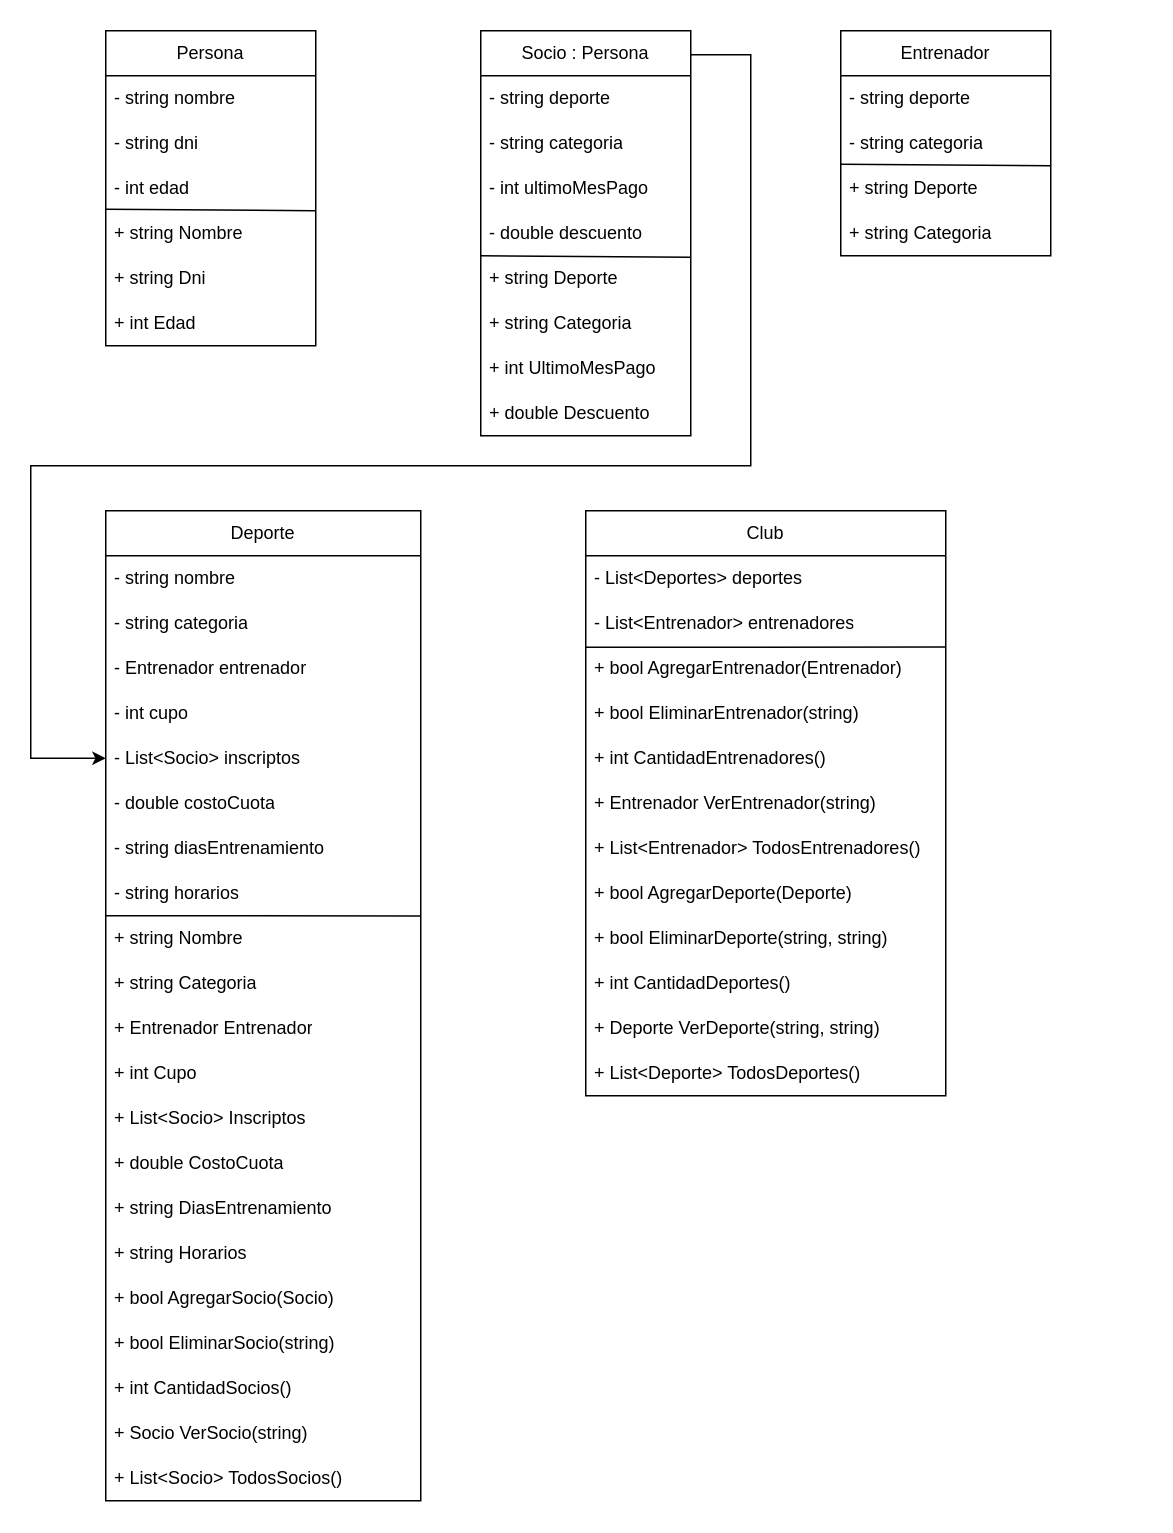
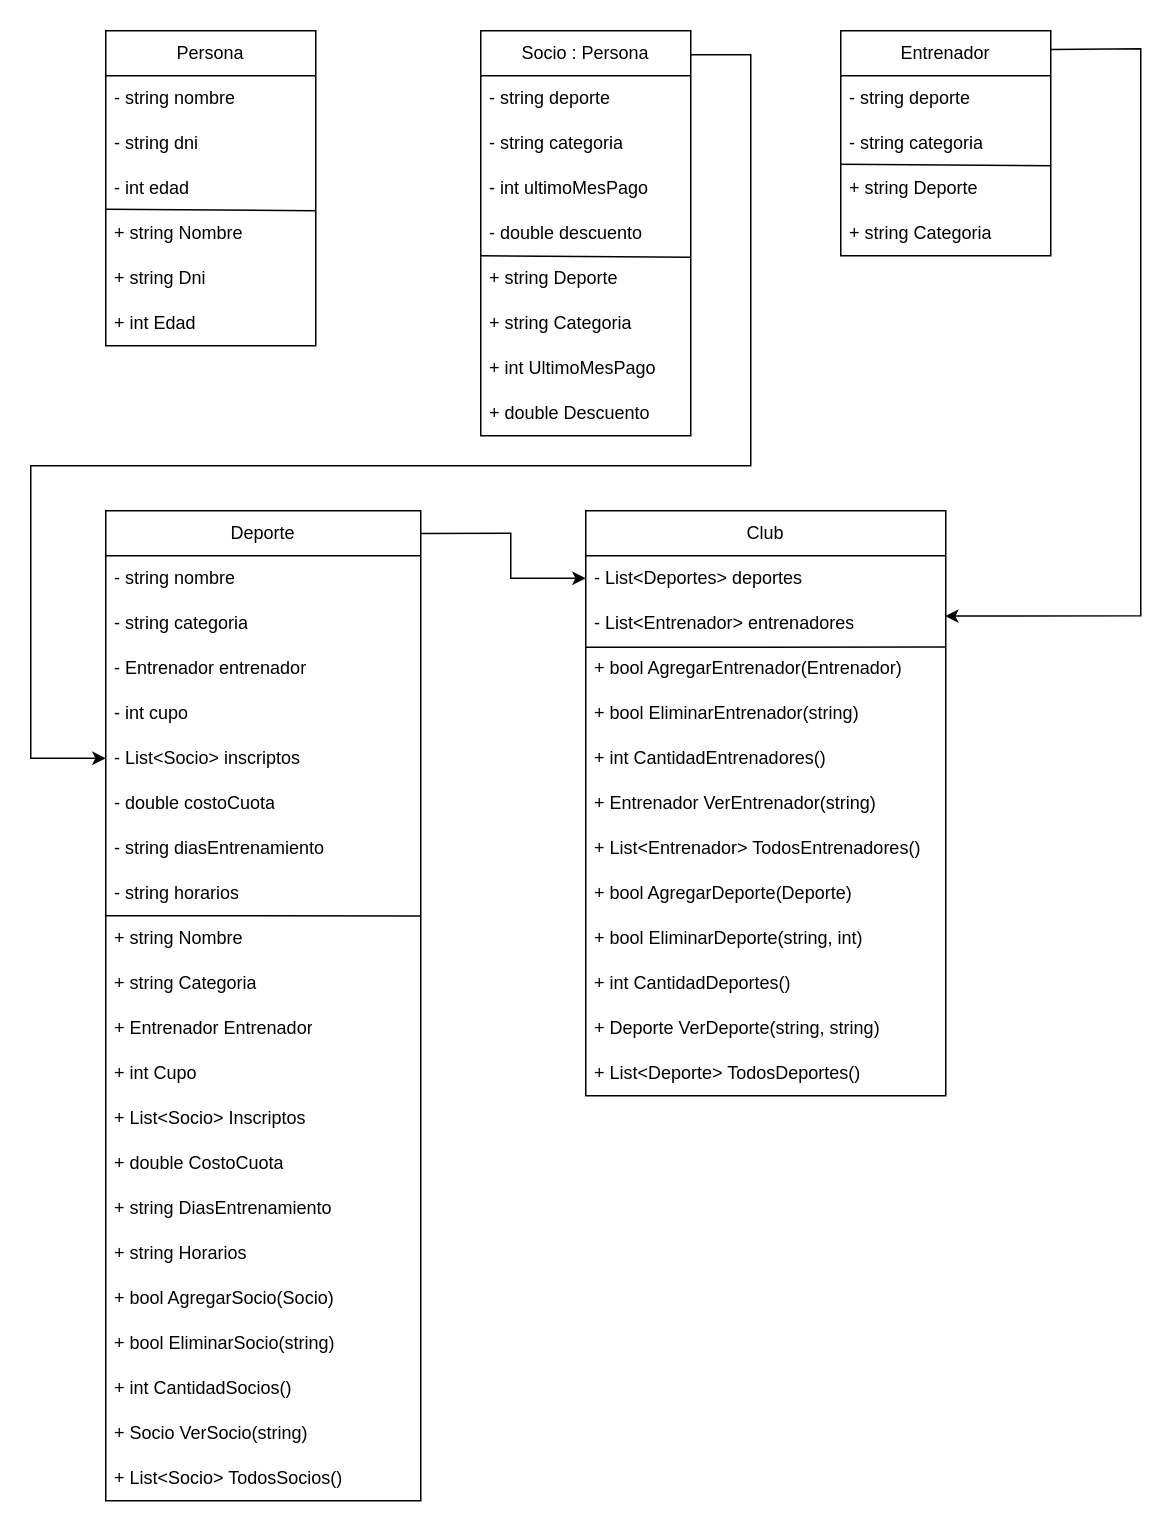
edge "Entrenador" -> "- List<Entrenador> entrenadores": added
edge "Deporte" -> "- List<Deportes> deportes": added
node "+ bool EliminarDeporte(string, string)": label "+ bool EliminarDeporte(string, string)" -> "+ bool EliminarDeporte(string, int)"
